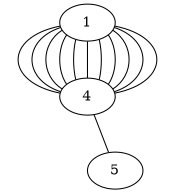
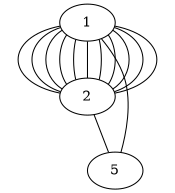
node "4": label "4" -> "2"
edge "1" -- "5": added
